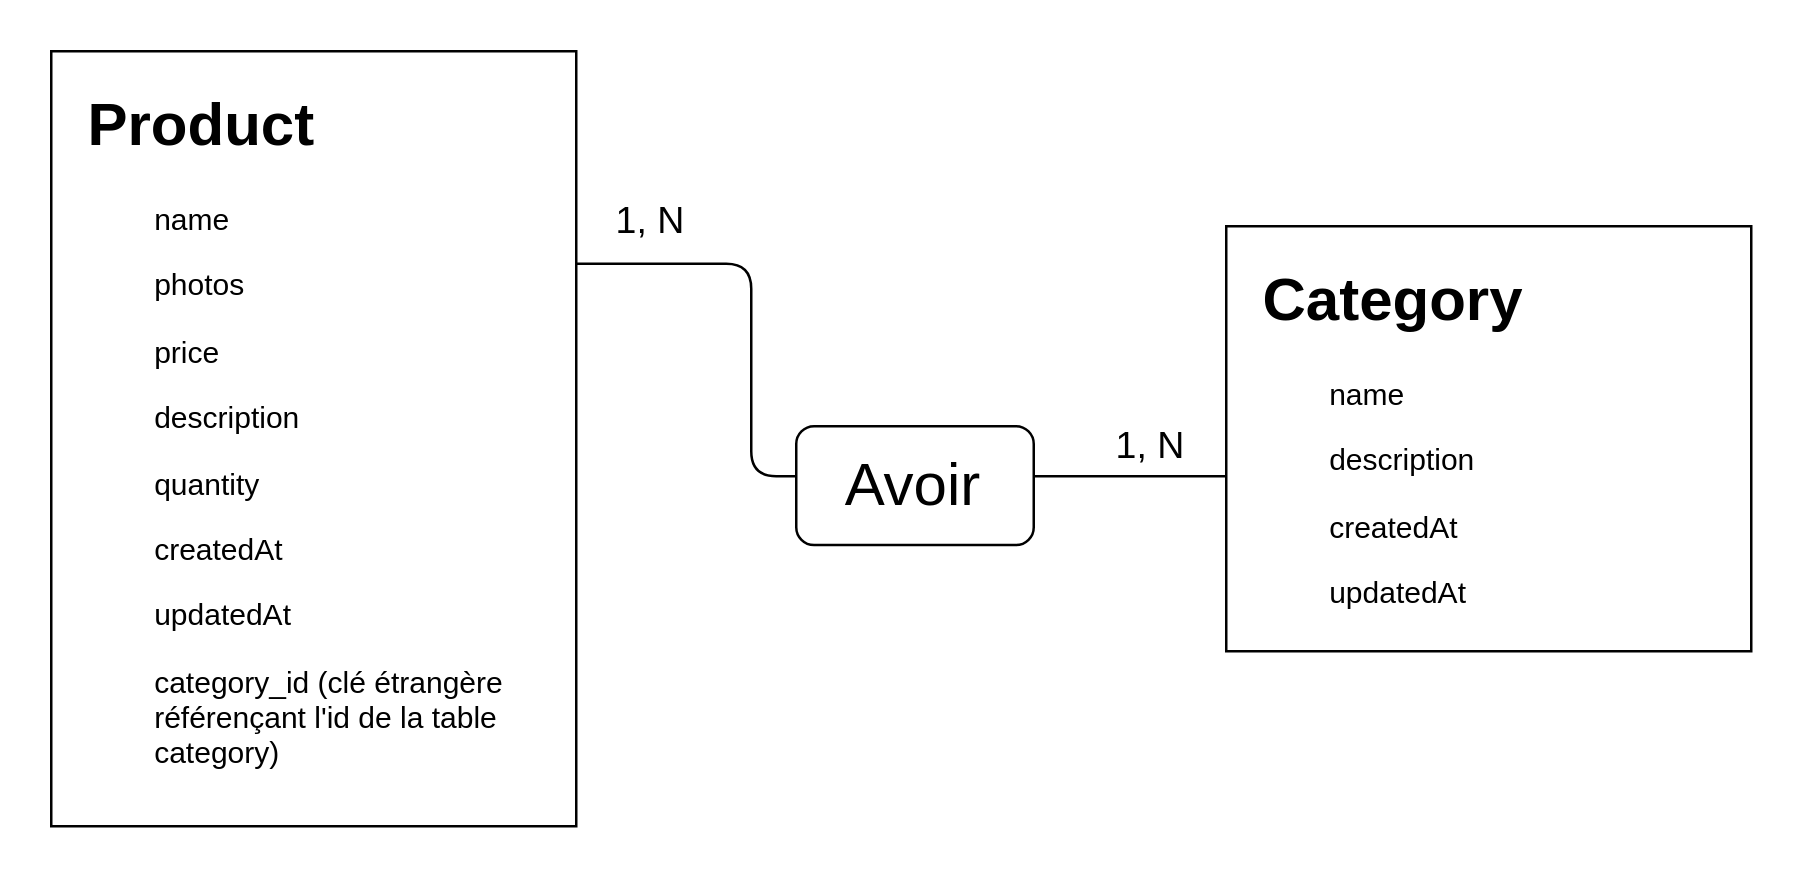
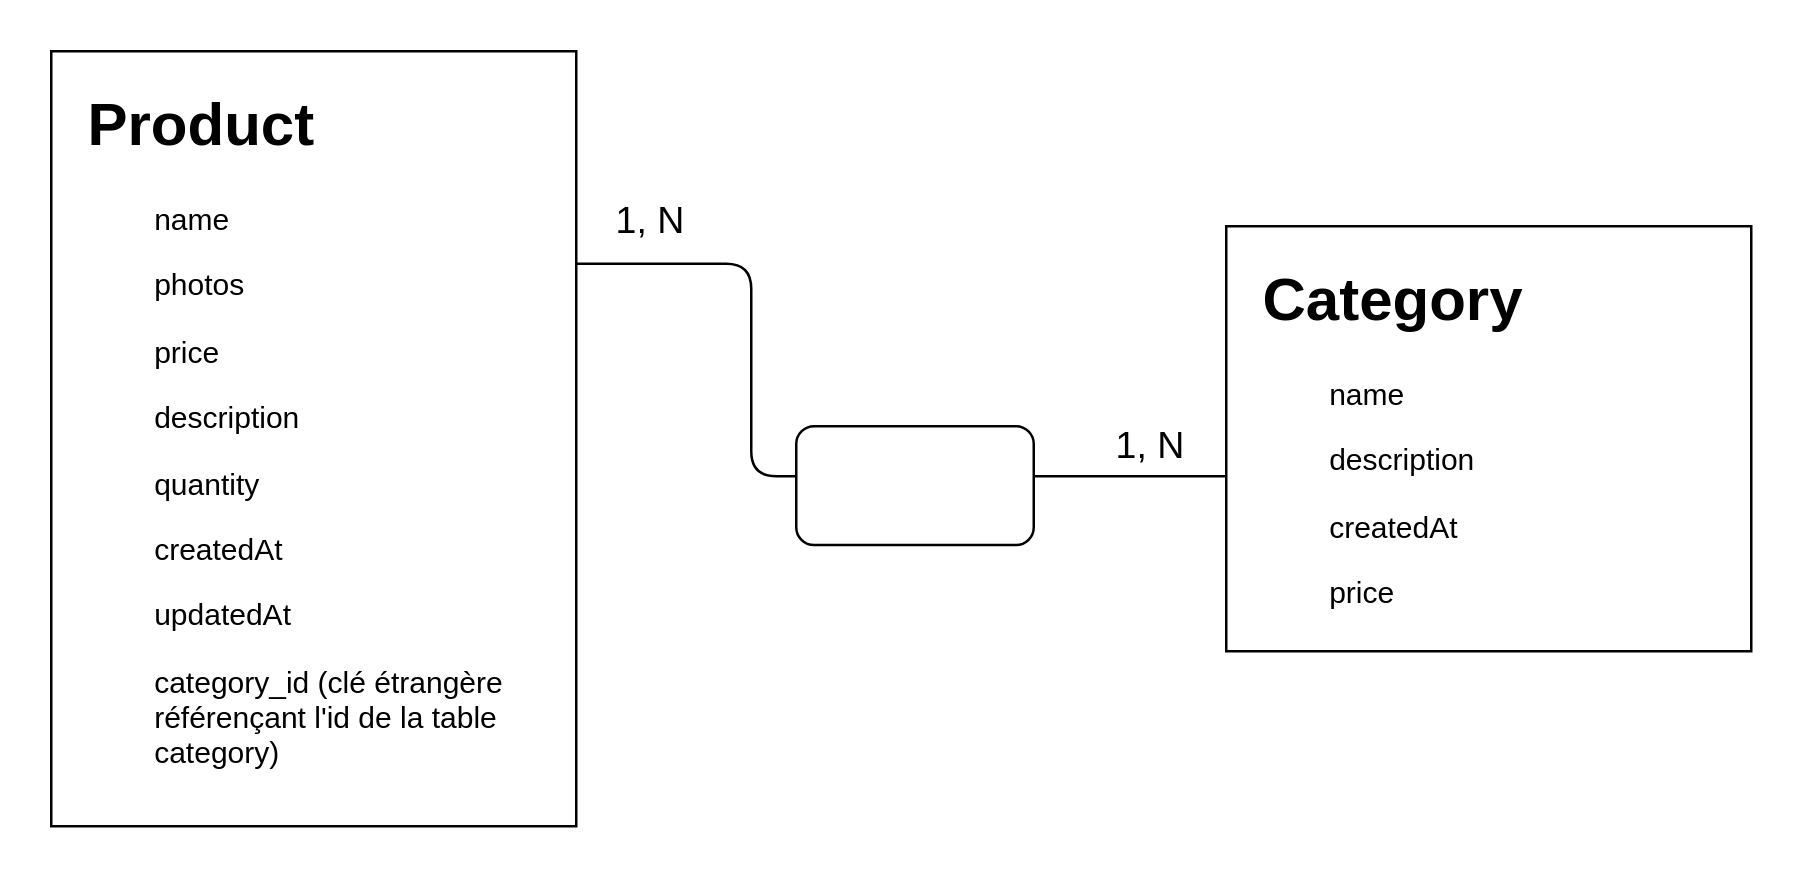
node "Category name description createdAt updatedAt": label "Category name description createdAt updatedAt" -> "Category name description createdAt price"
node "Avoir": removed
